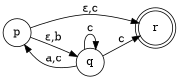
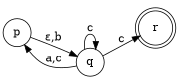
edge "p" -> "r": removed, label "ε,c"
